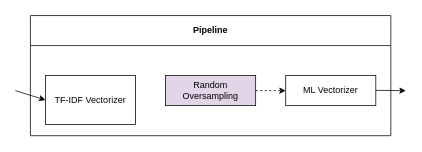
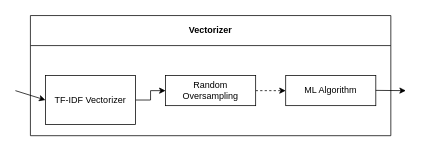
node "Pipeline": label "Pipeline" -> "Vectorizer"
node "Random Oversampling": fillcolor #e1d5e7 -> #ffffff
node "ML Vectorizer": label "ML Vectorizer" -> "ML Algorithm"
edge "TF-IDF Vectorizer" -> "Random Oversampling": added
